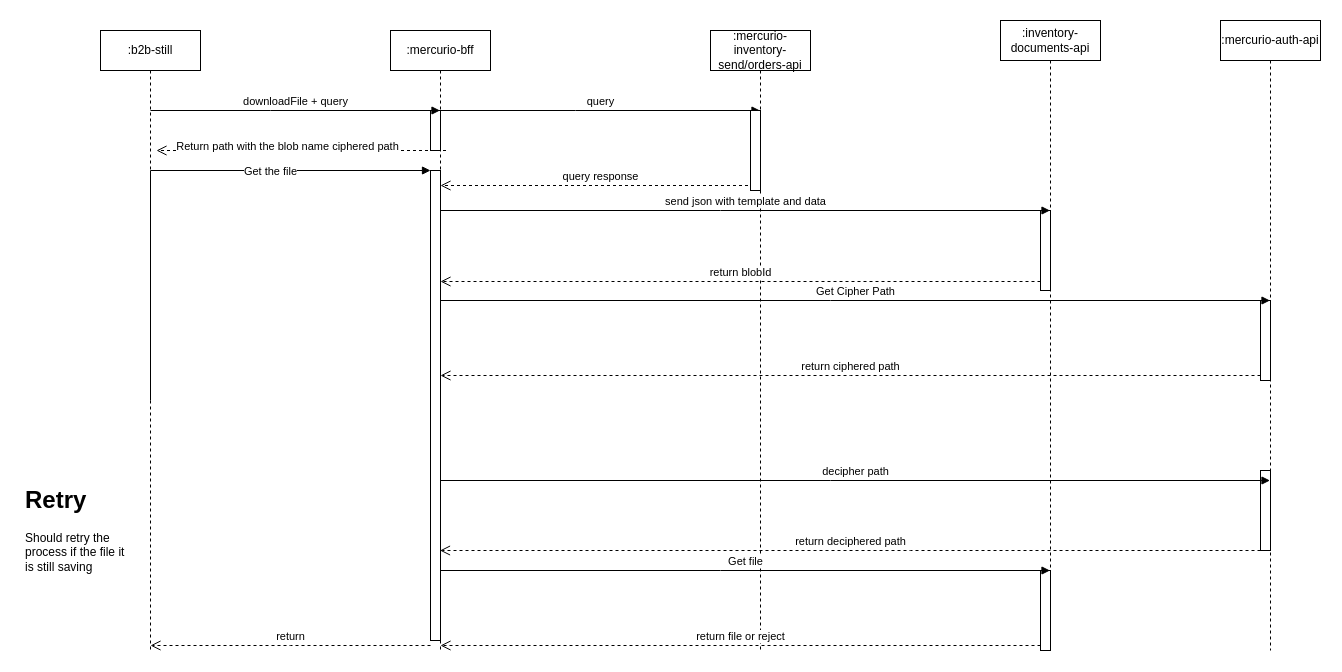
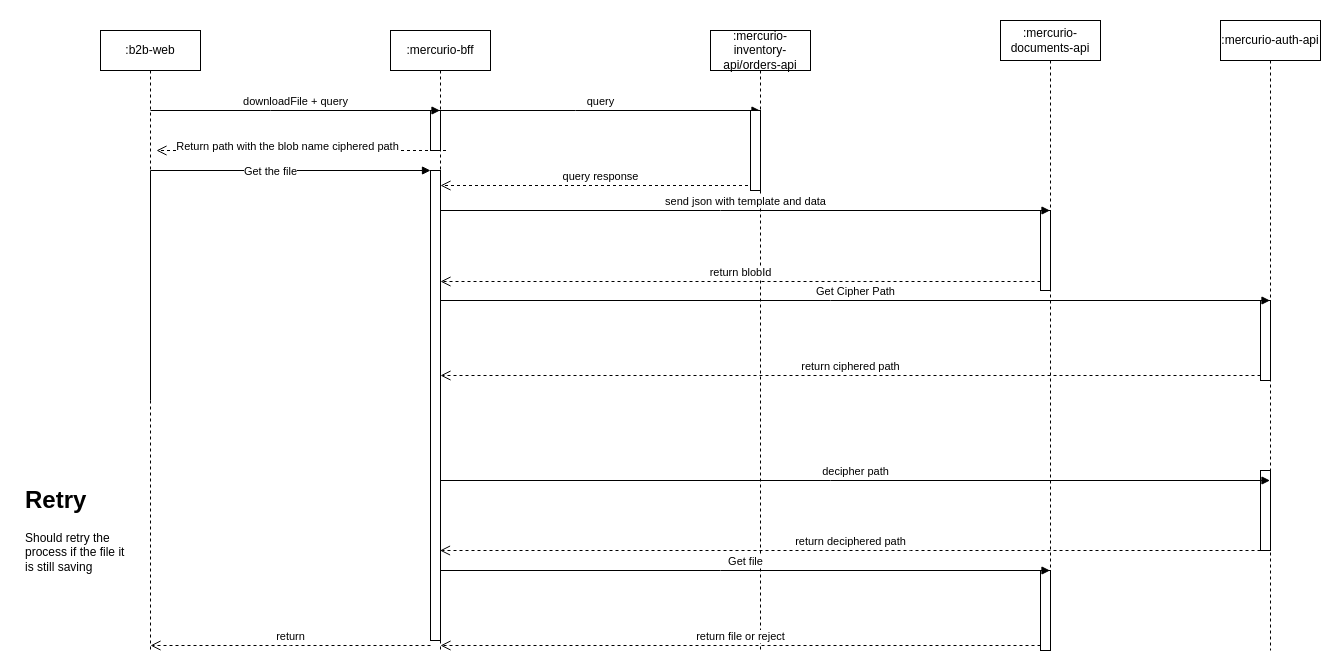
node ":inventory-documents-api": label ":inventory-documents-api" -> ":mercurio-documents-api"
node ":b2b-still": label ":b2b-still" -> ":b2b-web"
node ":mercurio-inventory-send/orders-api": label ":mercurio-inventory-send/orders-api" -> ":mercurio-inventory-api/orders-api"
